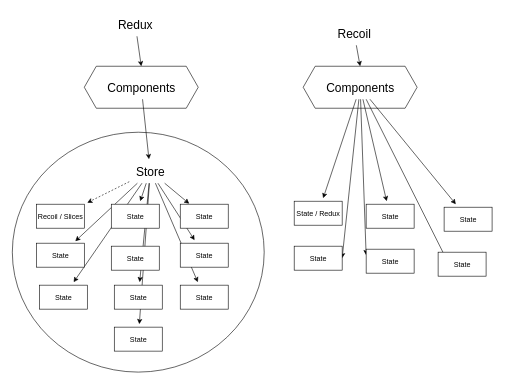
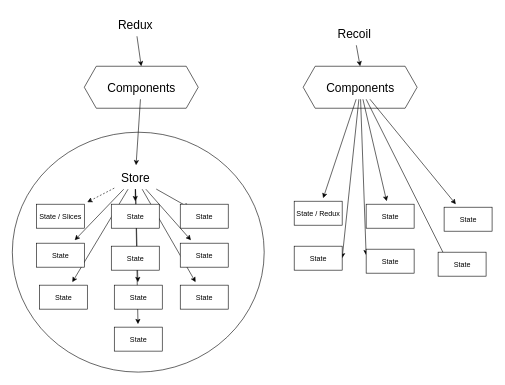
node "Store": moved (150, 171) -> (135, 177)
node "Recoil / Slices": label "Recoil / Slices" -> "State / Slices"
